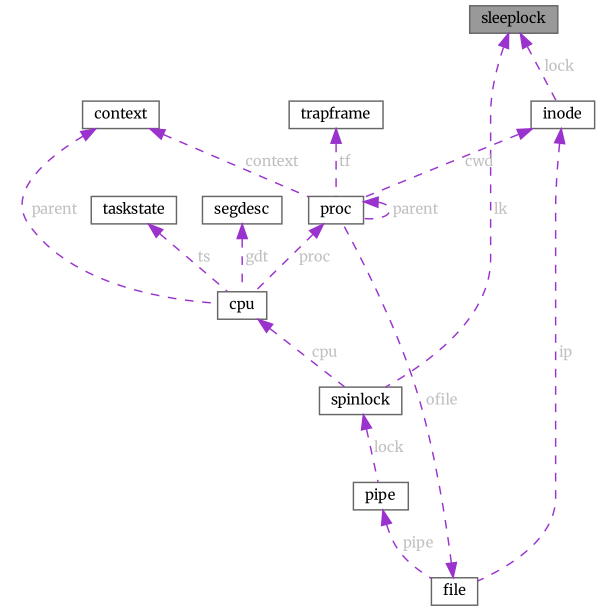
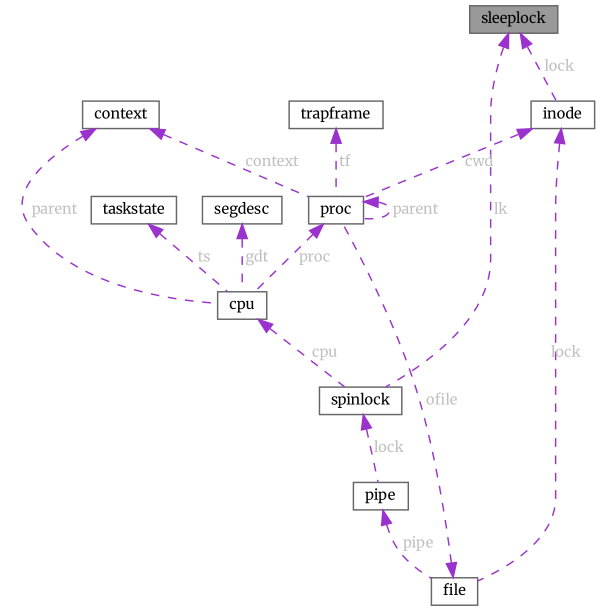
edge "file" -> "inode": label " ip" -> " lock"
